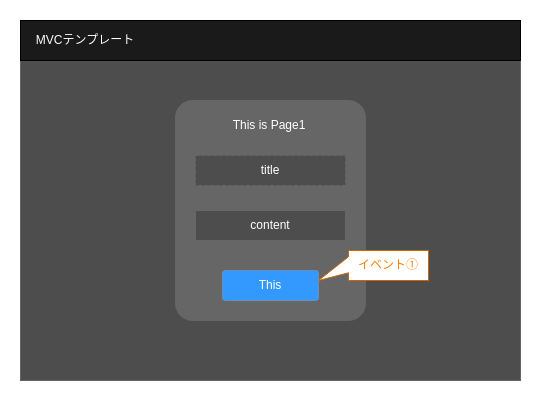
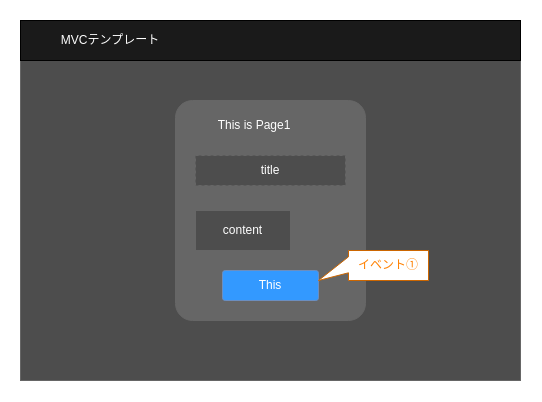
node "MVCテンプレート": moved (86, 41) -> (111, 41)
node "This is Page1": moved (270, 126) -> (255, 126)
node "content": size 150x30 -> 95x40
